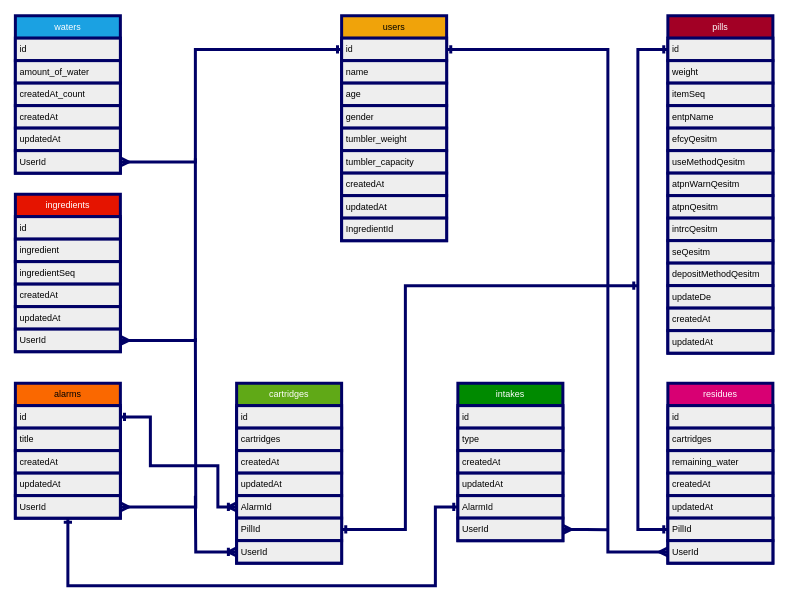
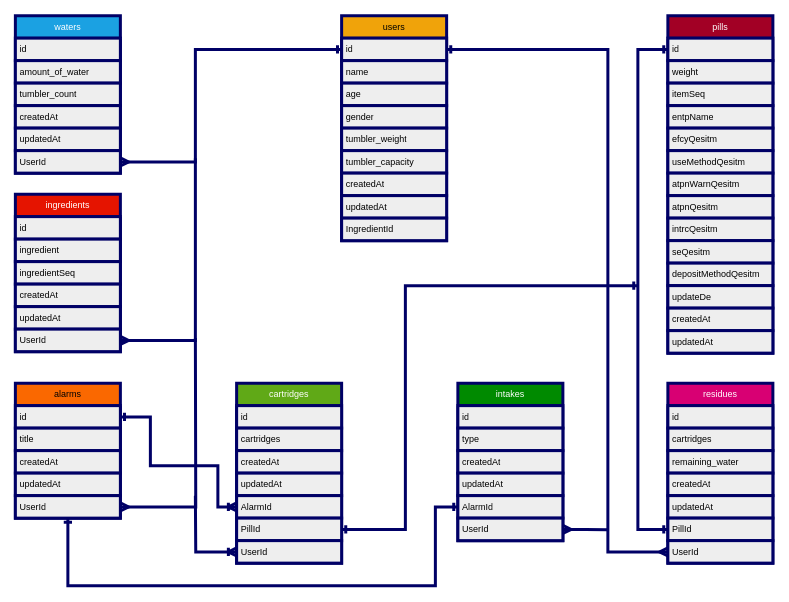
node "createdAt_count": label "createdAt_count" -> "tumbler_count"
